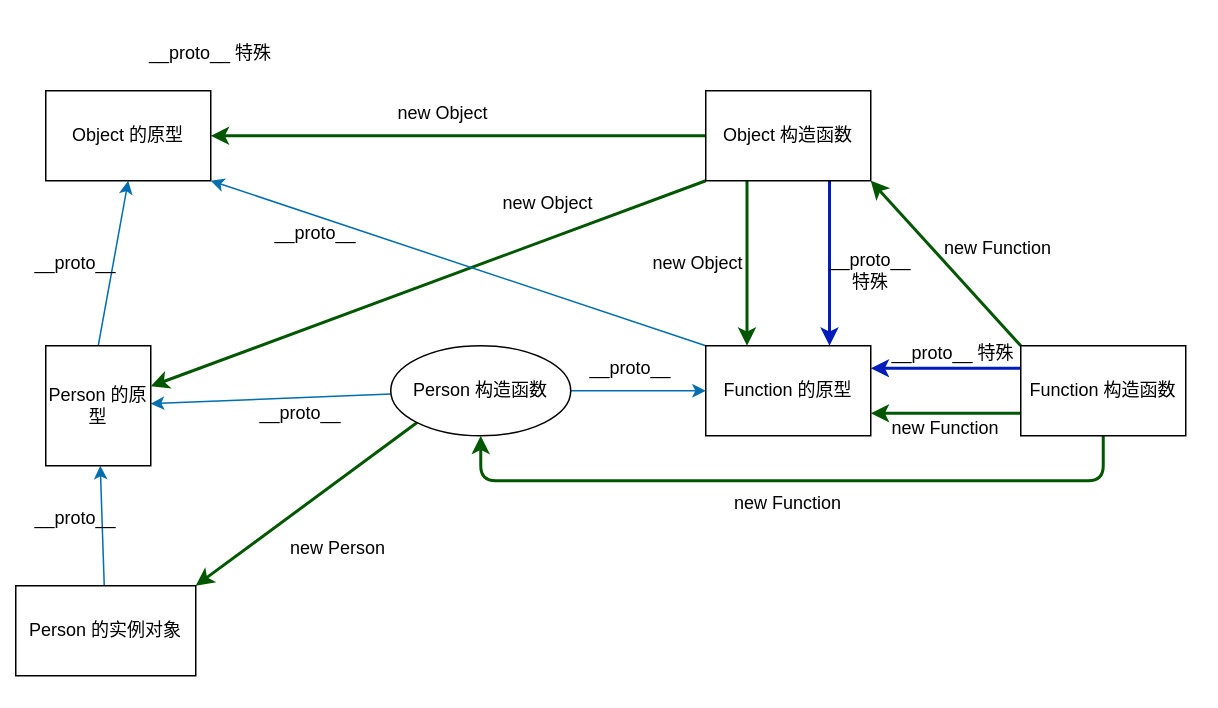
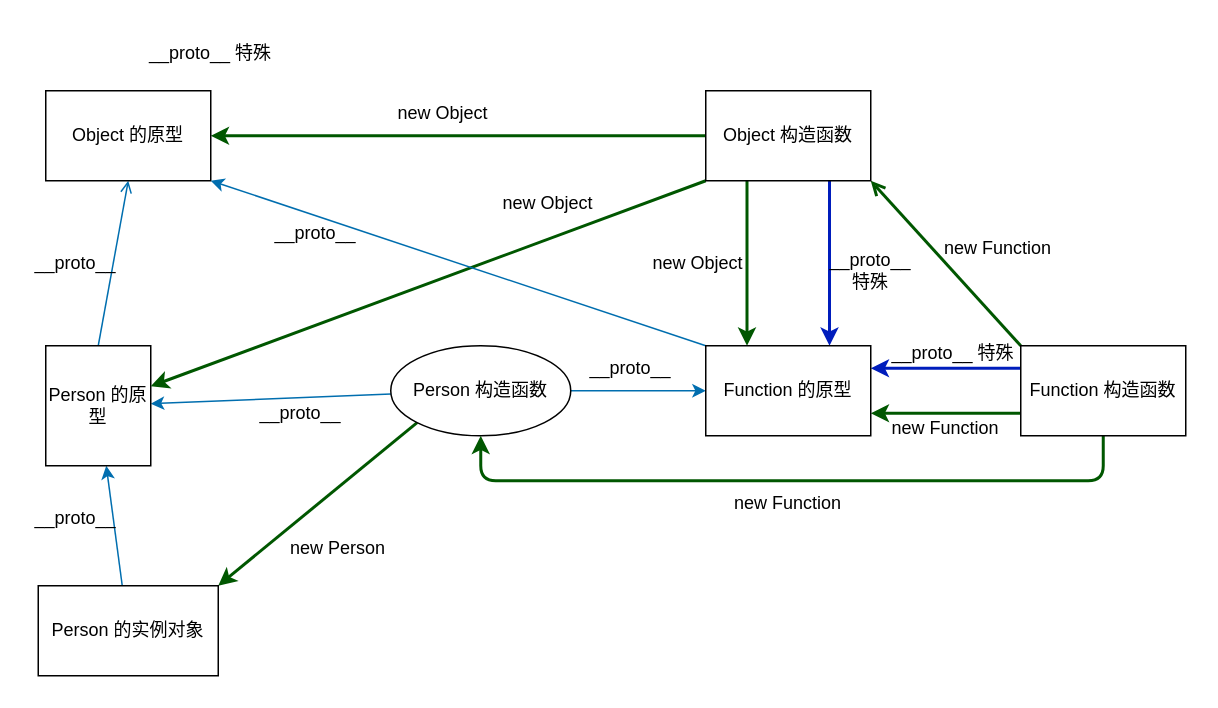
edge "Function 构造函数" -> "Object 构造函数": arrowhead classic -> open
edge "Person 的原型" -> "Object 的原型": arrowhead classic -> open
node "Person 的实例对象": moved (106, 631) -> (128, 631)
